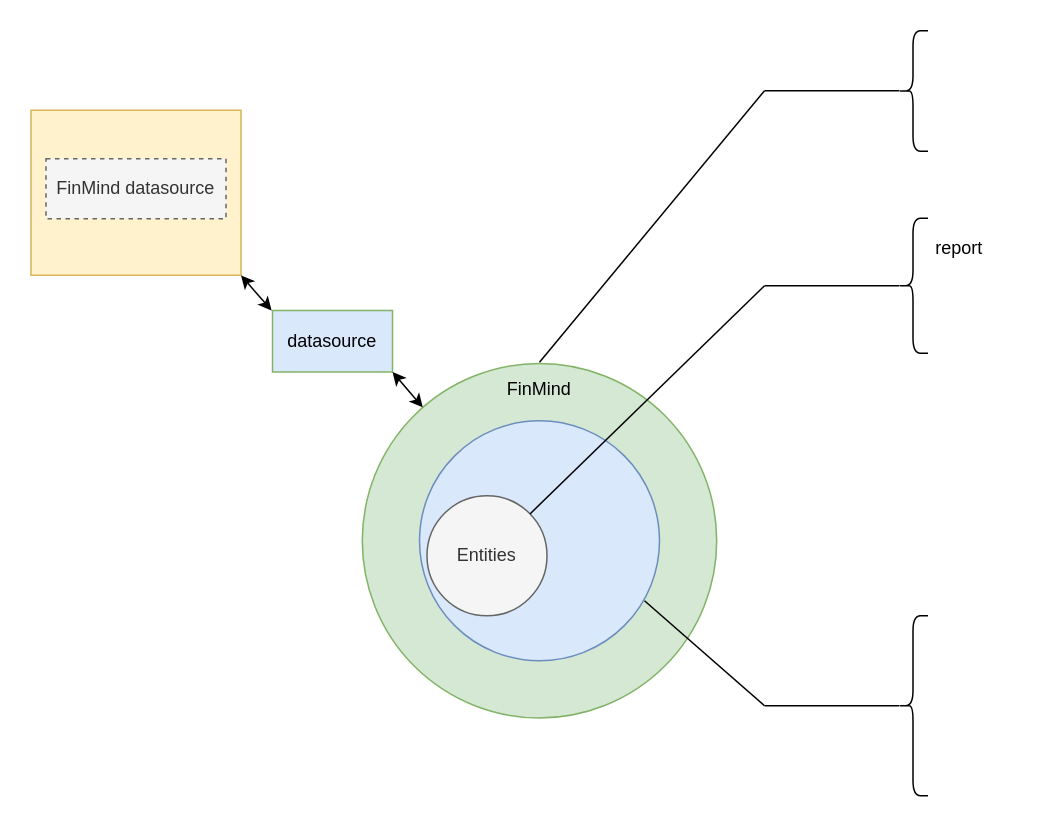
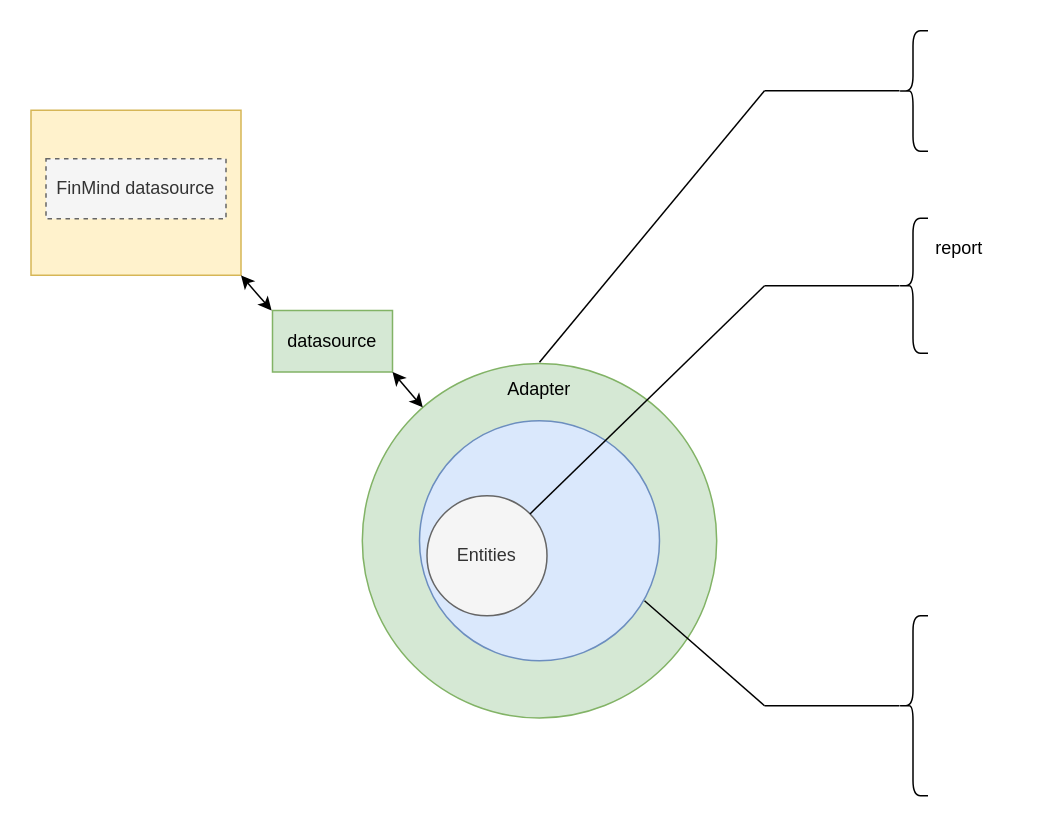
node "datasource": fillcolor #dae8fc -> #d5e8d4
node "FinMind": label "FinMind" -> "Adapter"
